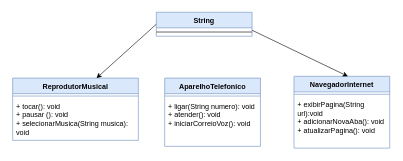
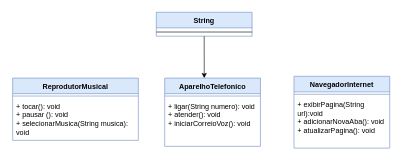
edge "String" -> "ReprodutorMusical": removed
edge "String" -> "NavegadorInternet": removed
edge "String" -> "AparelhoTelefonico": added
